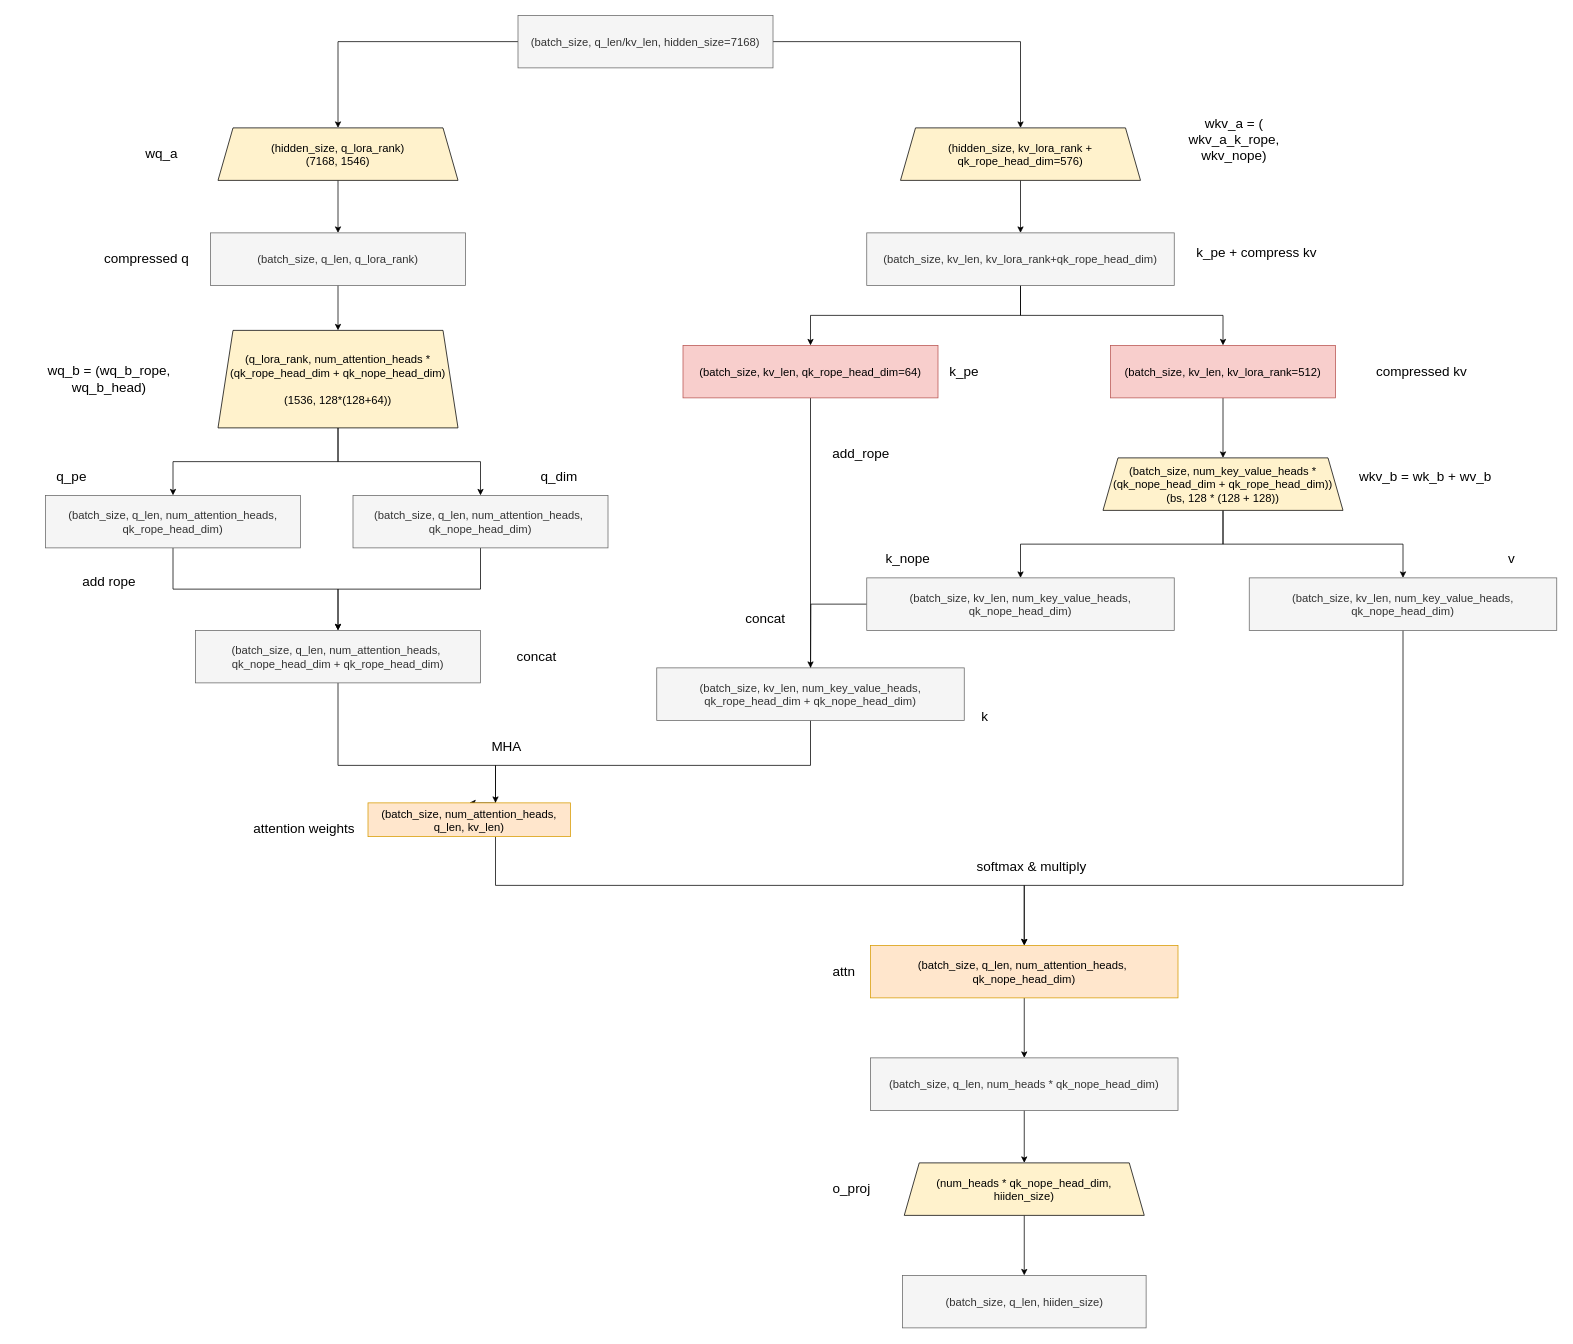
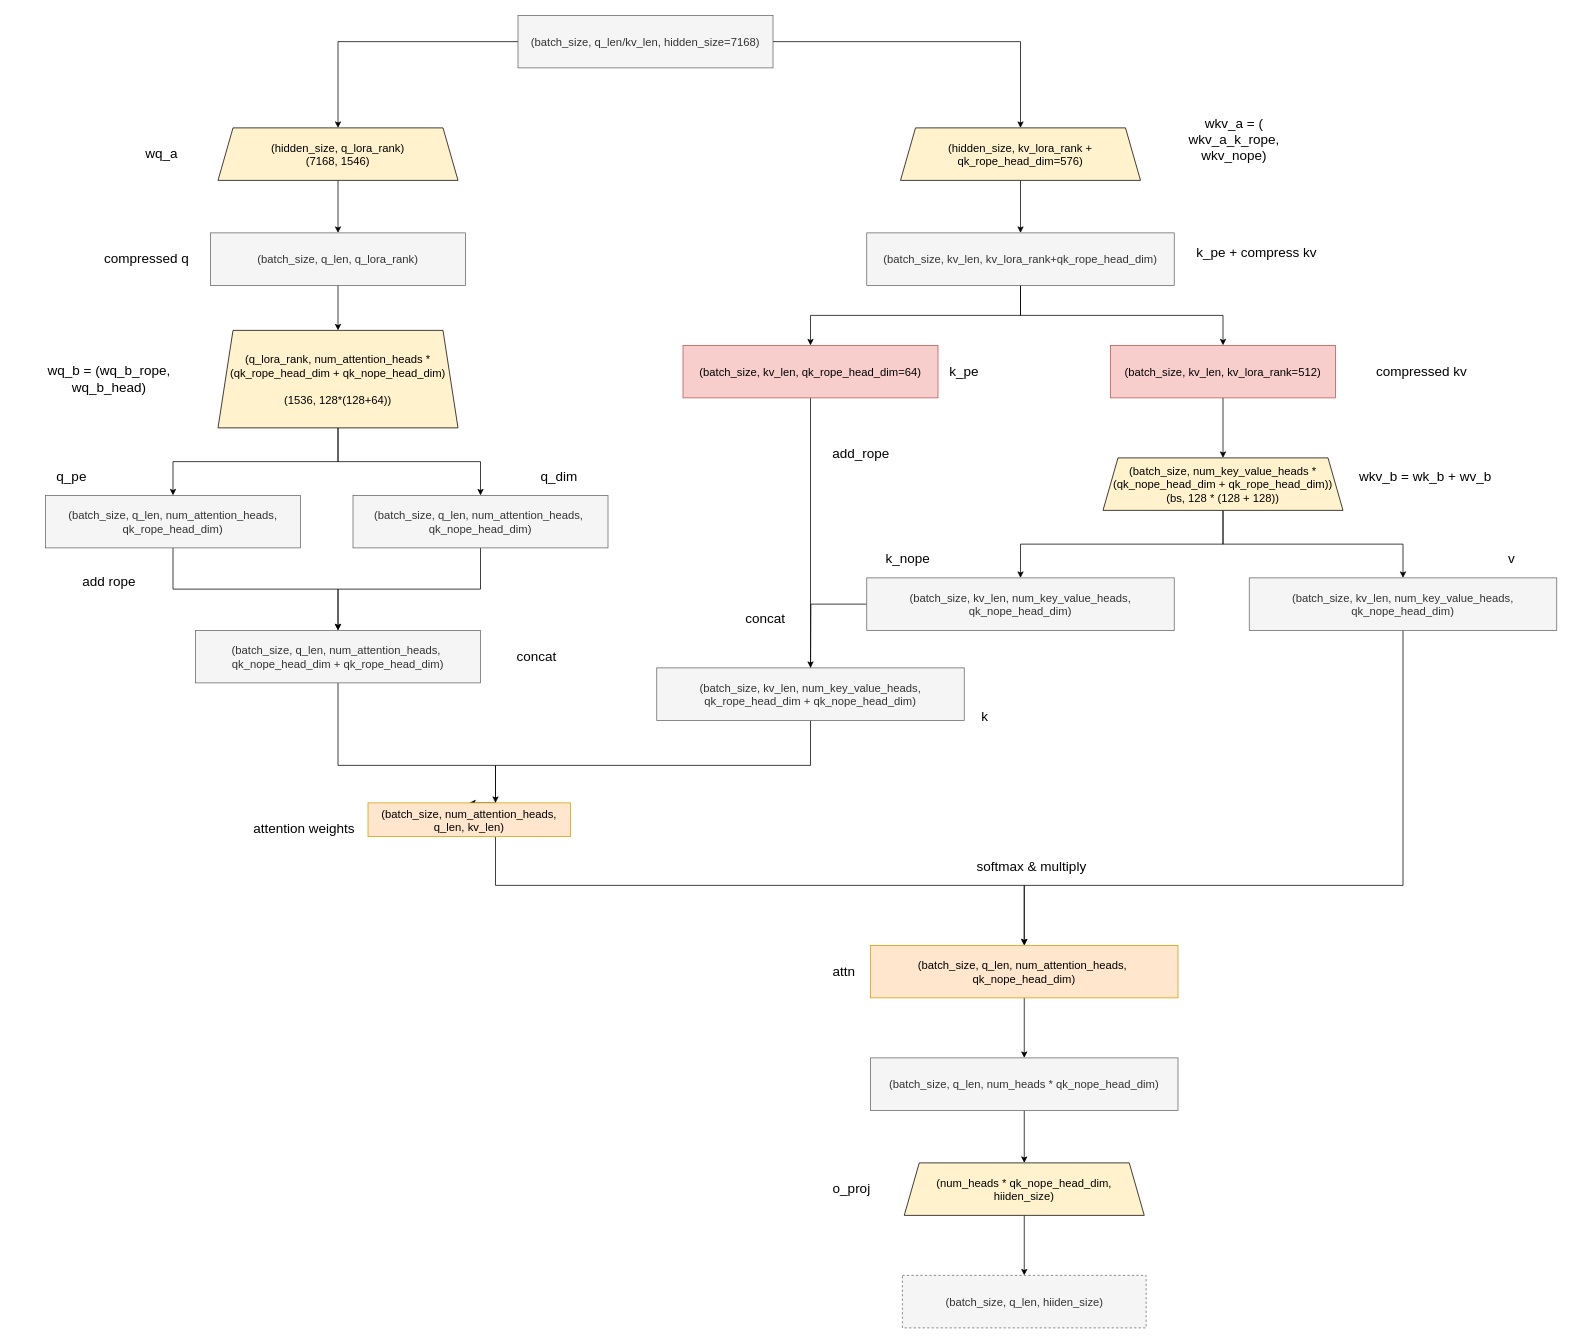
node "MHA": removed
node "(batch_size, q_len, hiiden_size)": style solid -> dashed
